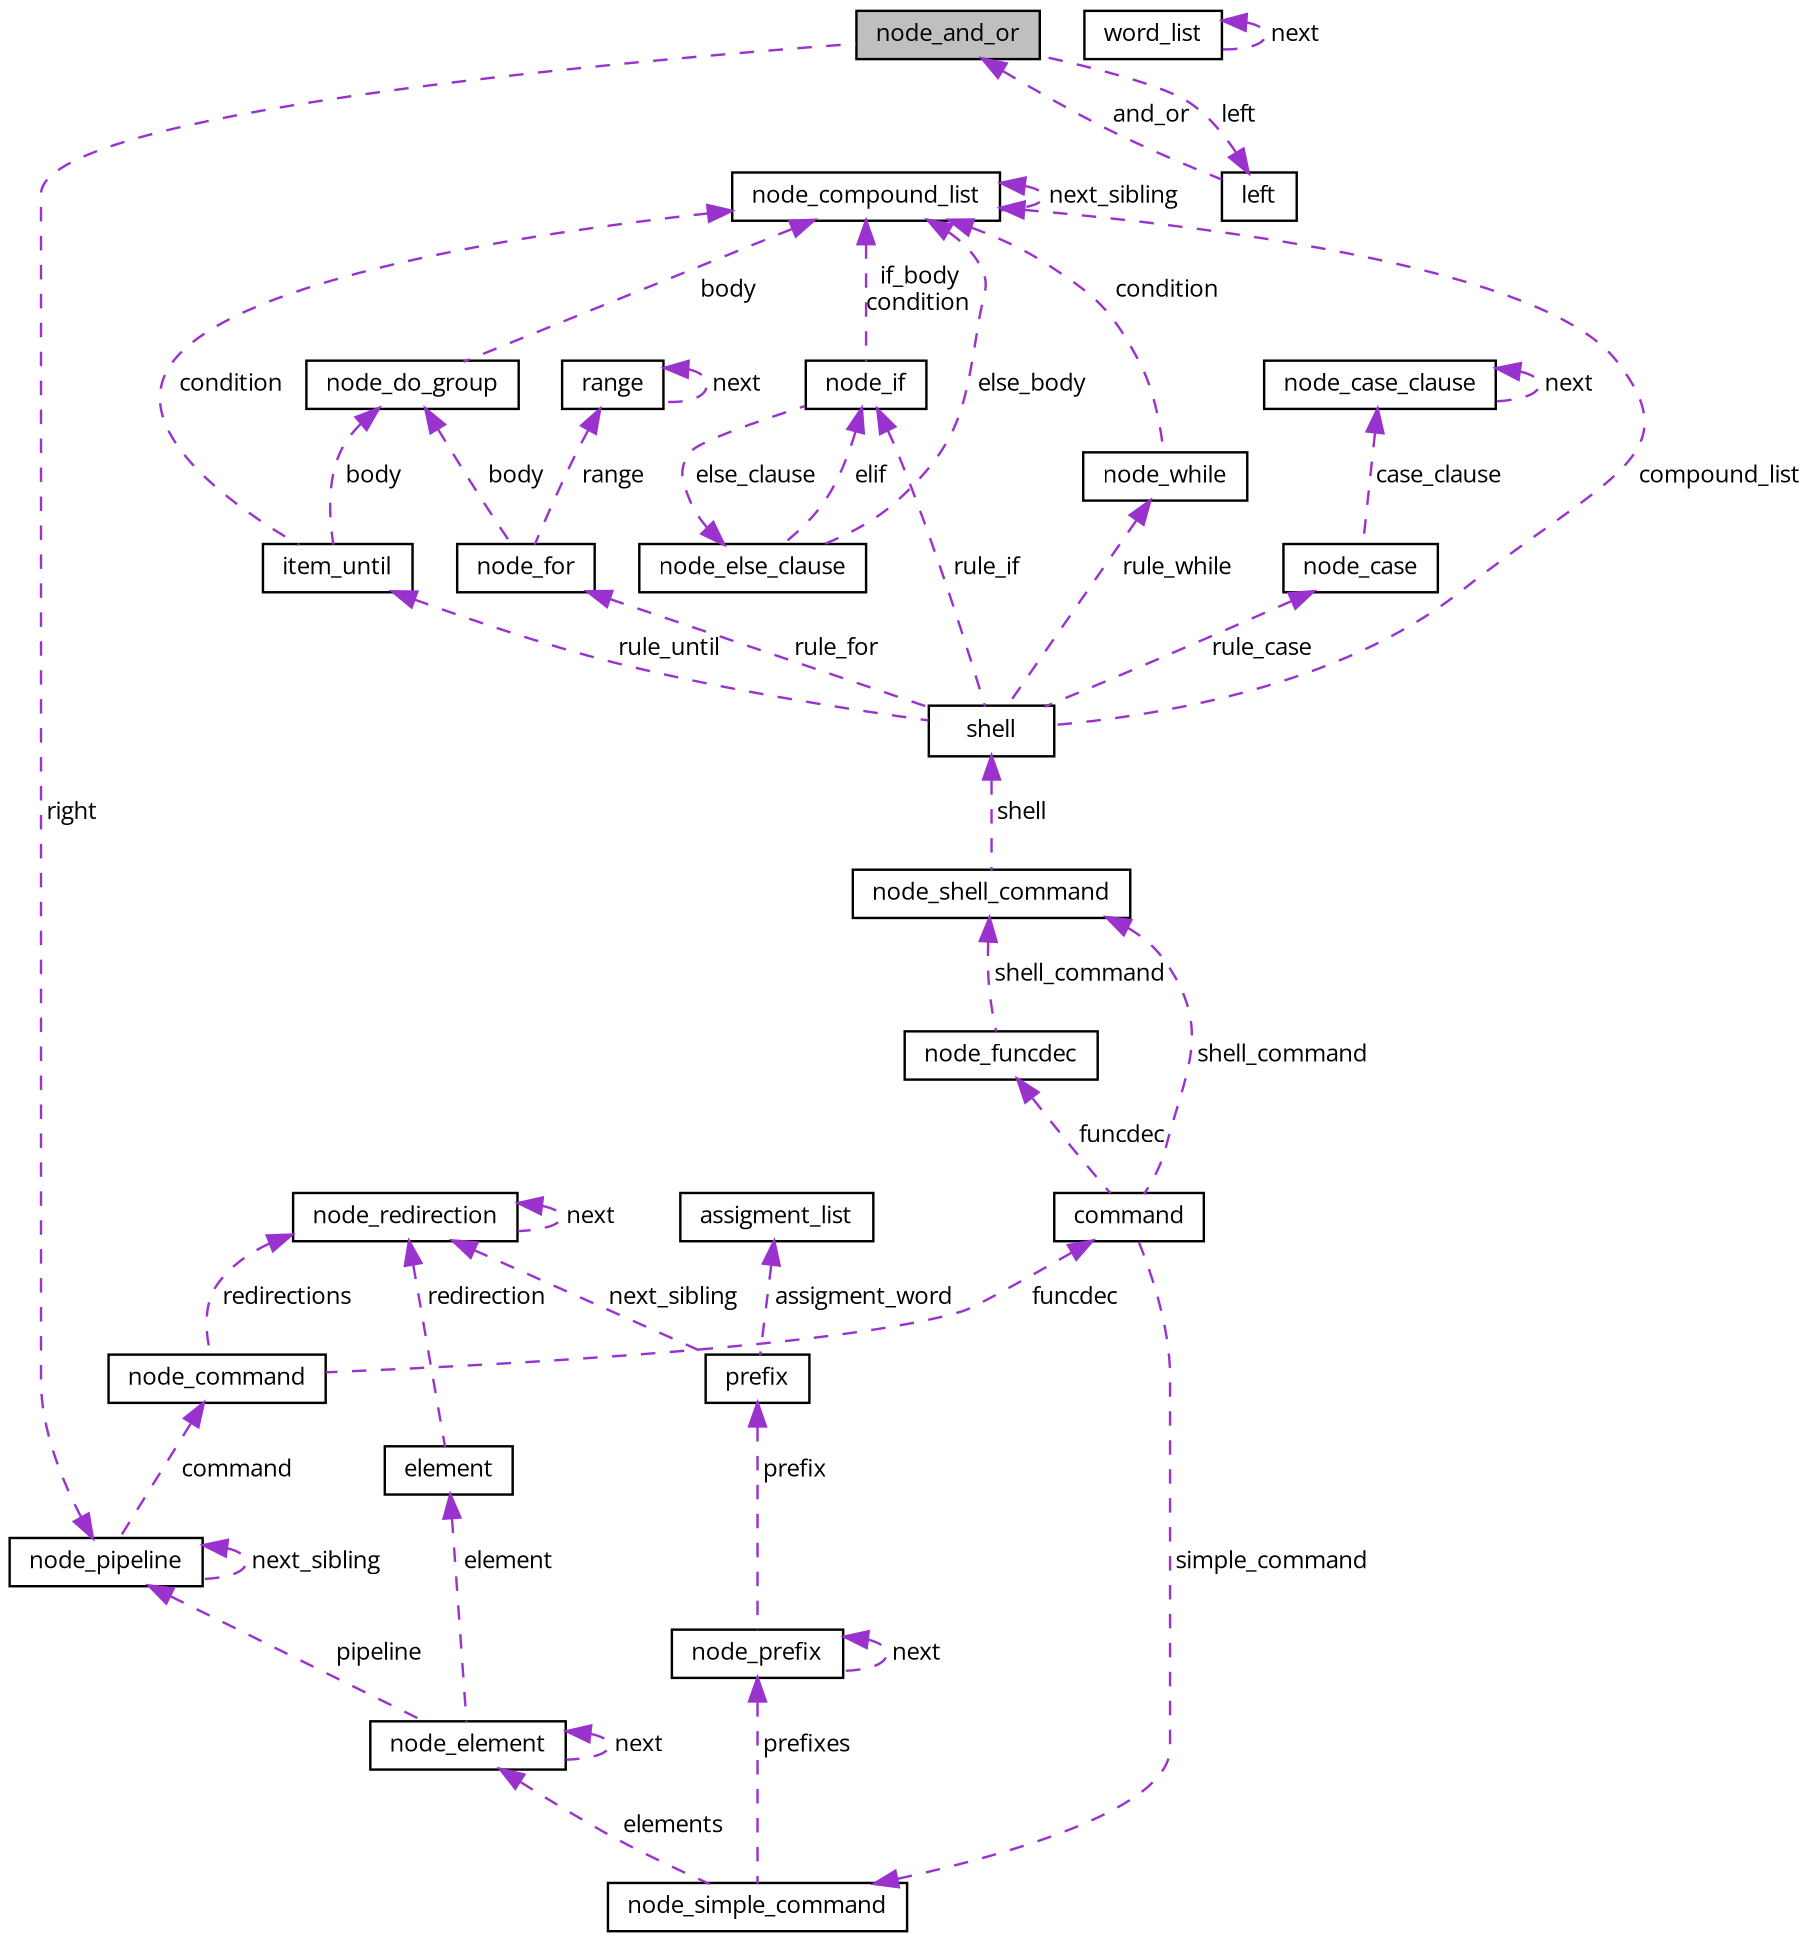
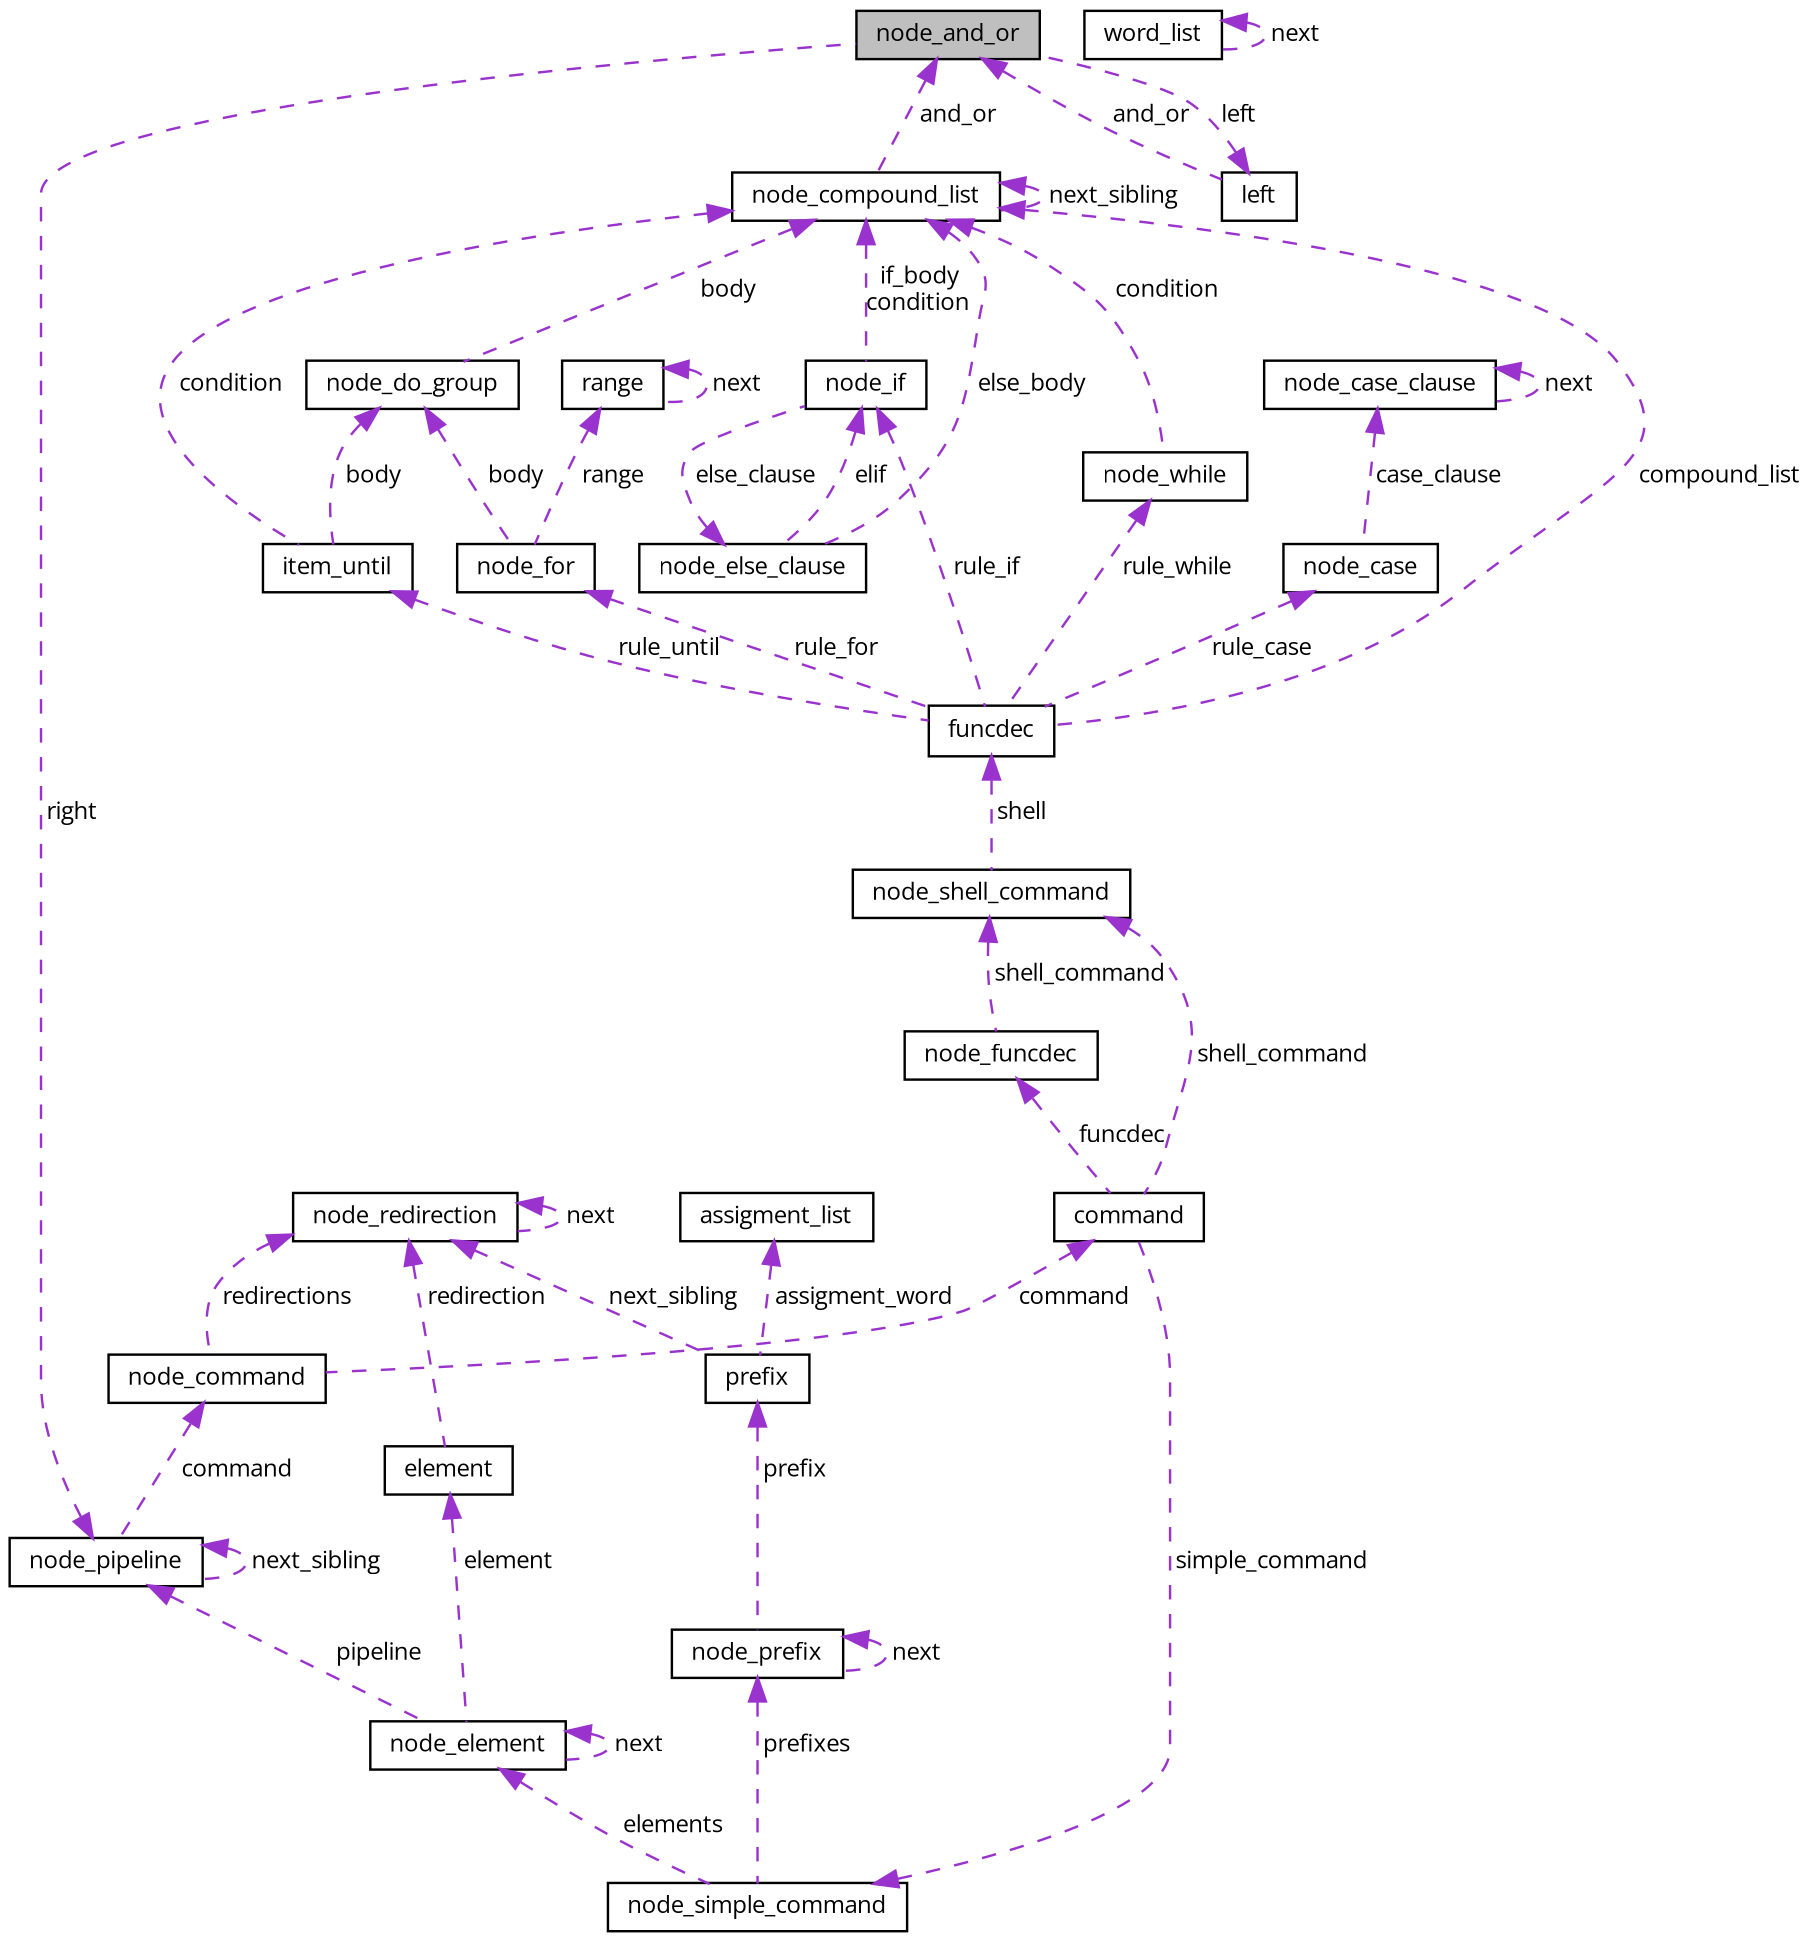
edge "node_compound_list" -> "node_and_or": added, label "and_or"
node "shell": label "shell" -> "funcdec"
edge "node_command" -> "command": label " funcdec" -> " command"
